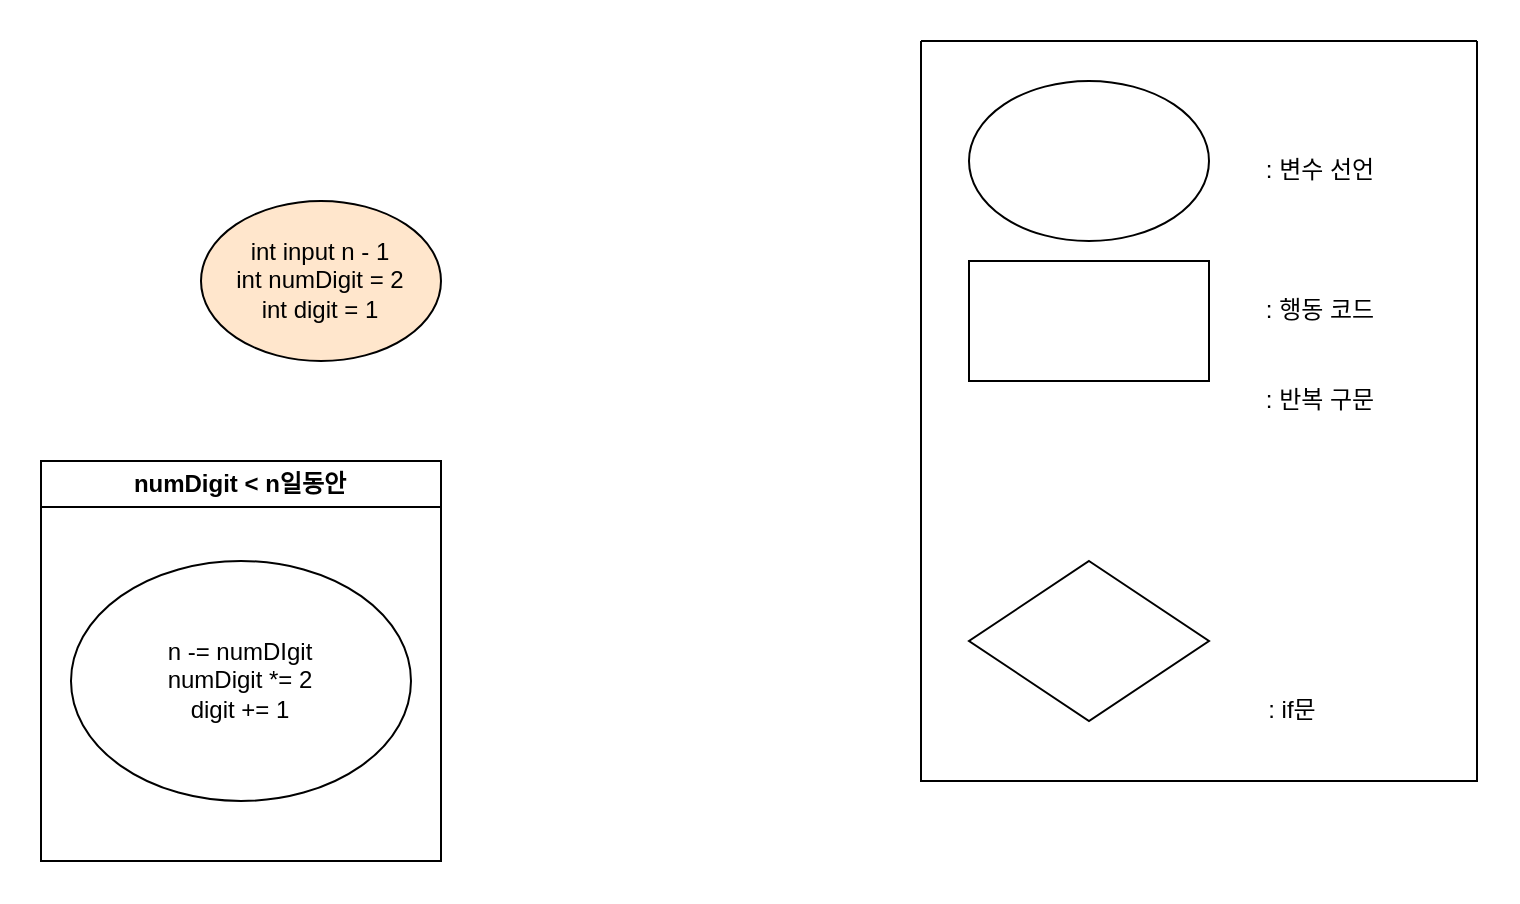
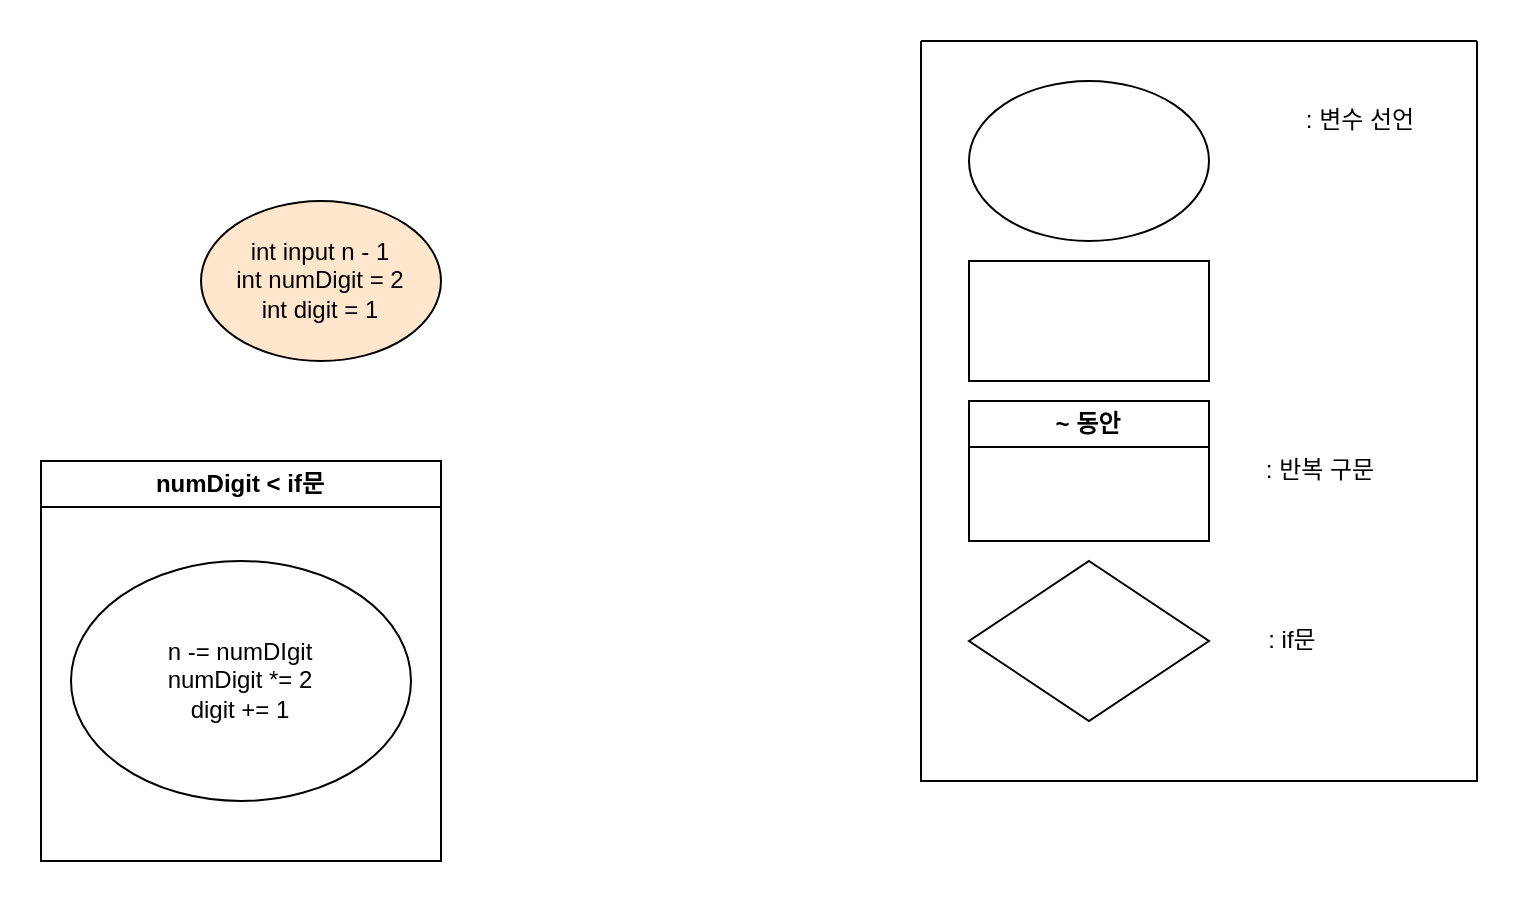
node ": 변수 선언": moved (1321, 171) -> (1361, 121)
node ": 행동 코드": removed
node ": 반복 구문": moved (1321, 401) -> (1321, 471)
node "~ 동안": added
node "numDigit < n일동안": label "numDigit < n일동안" -> "numDigit < if문"
node ": if문": moved (1293, 711) -> (1293, 641)
